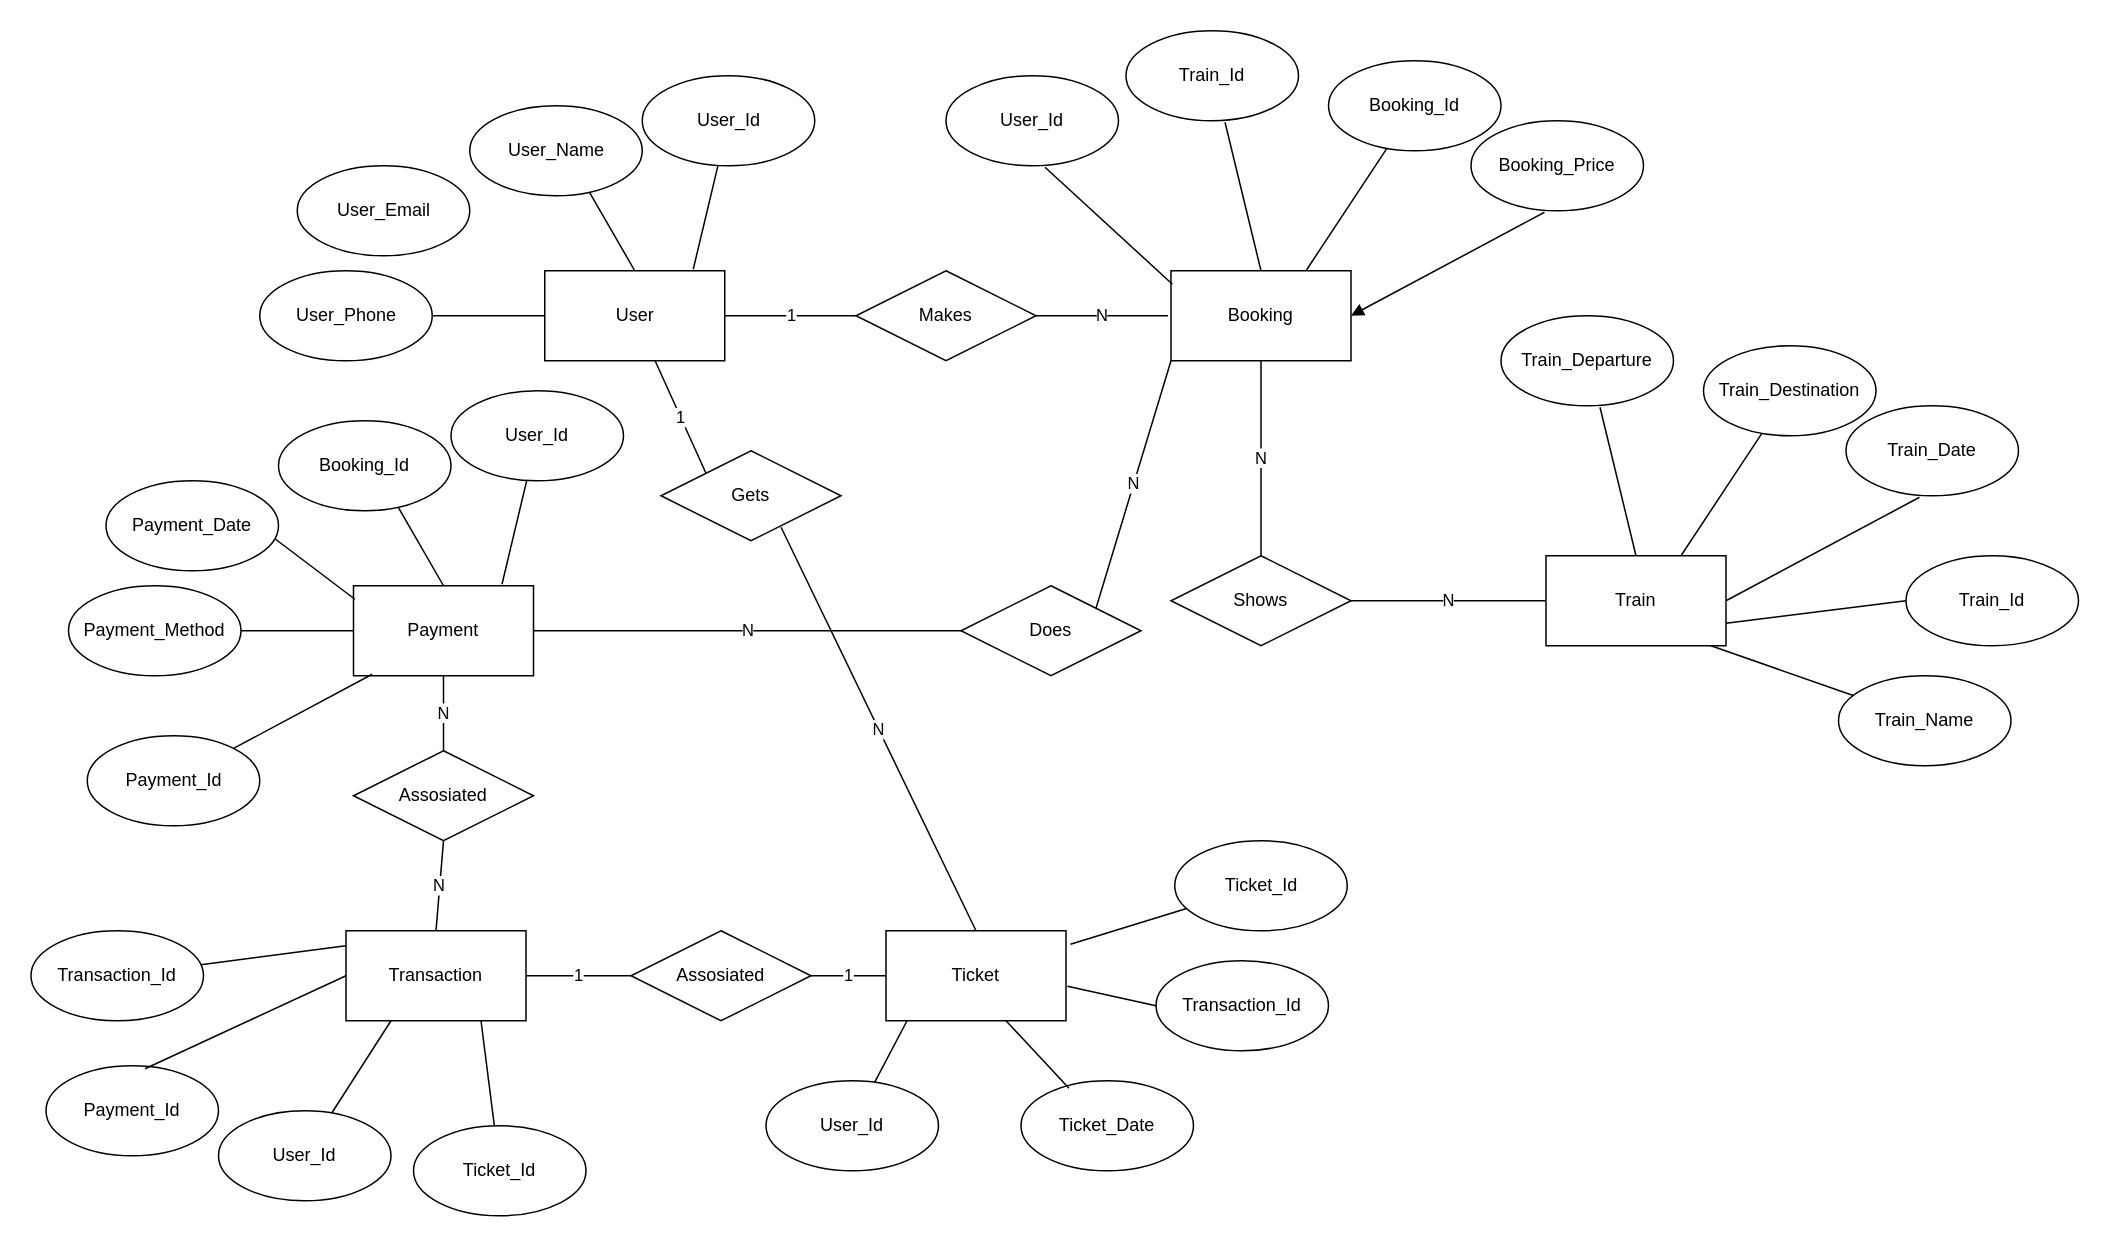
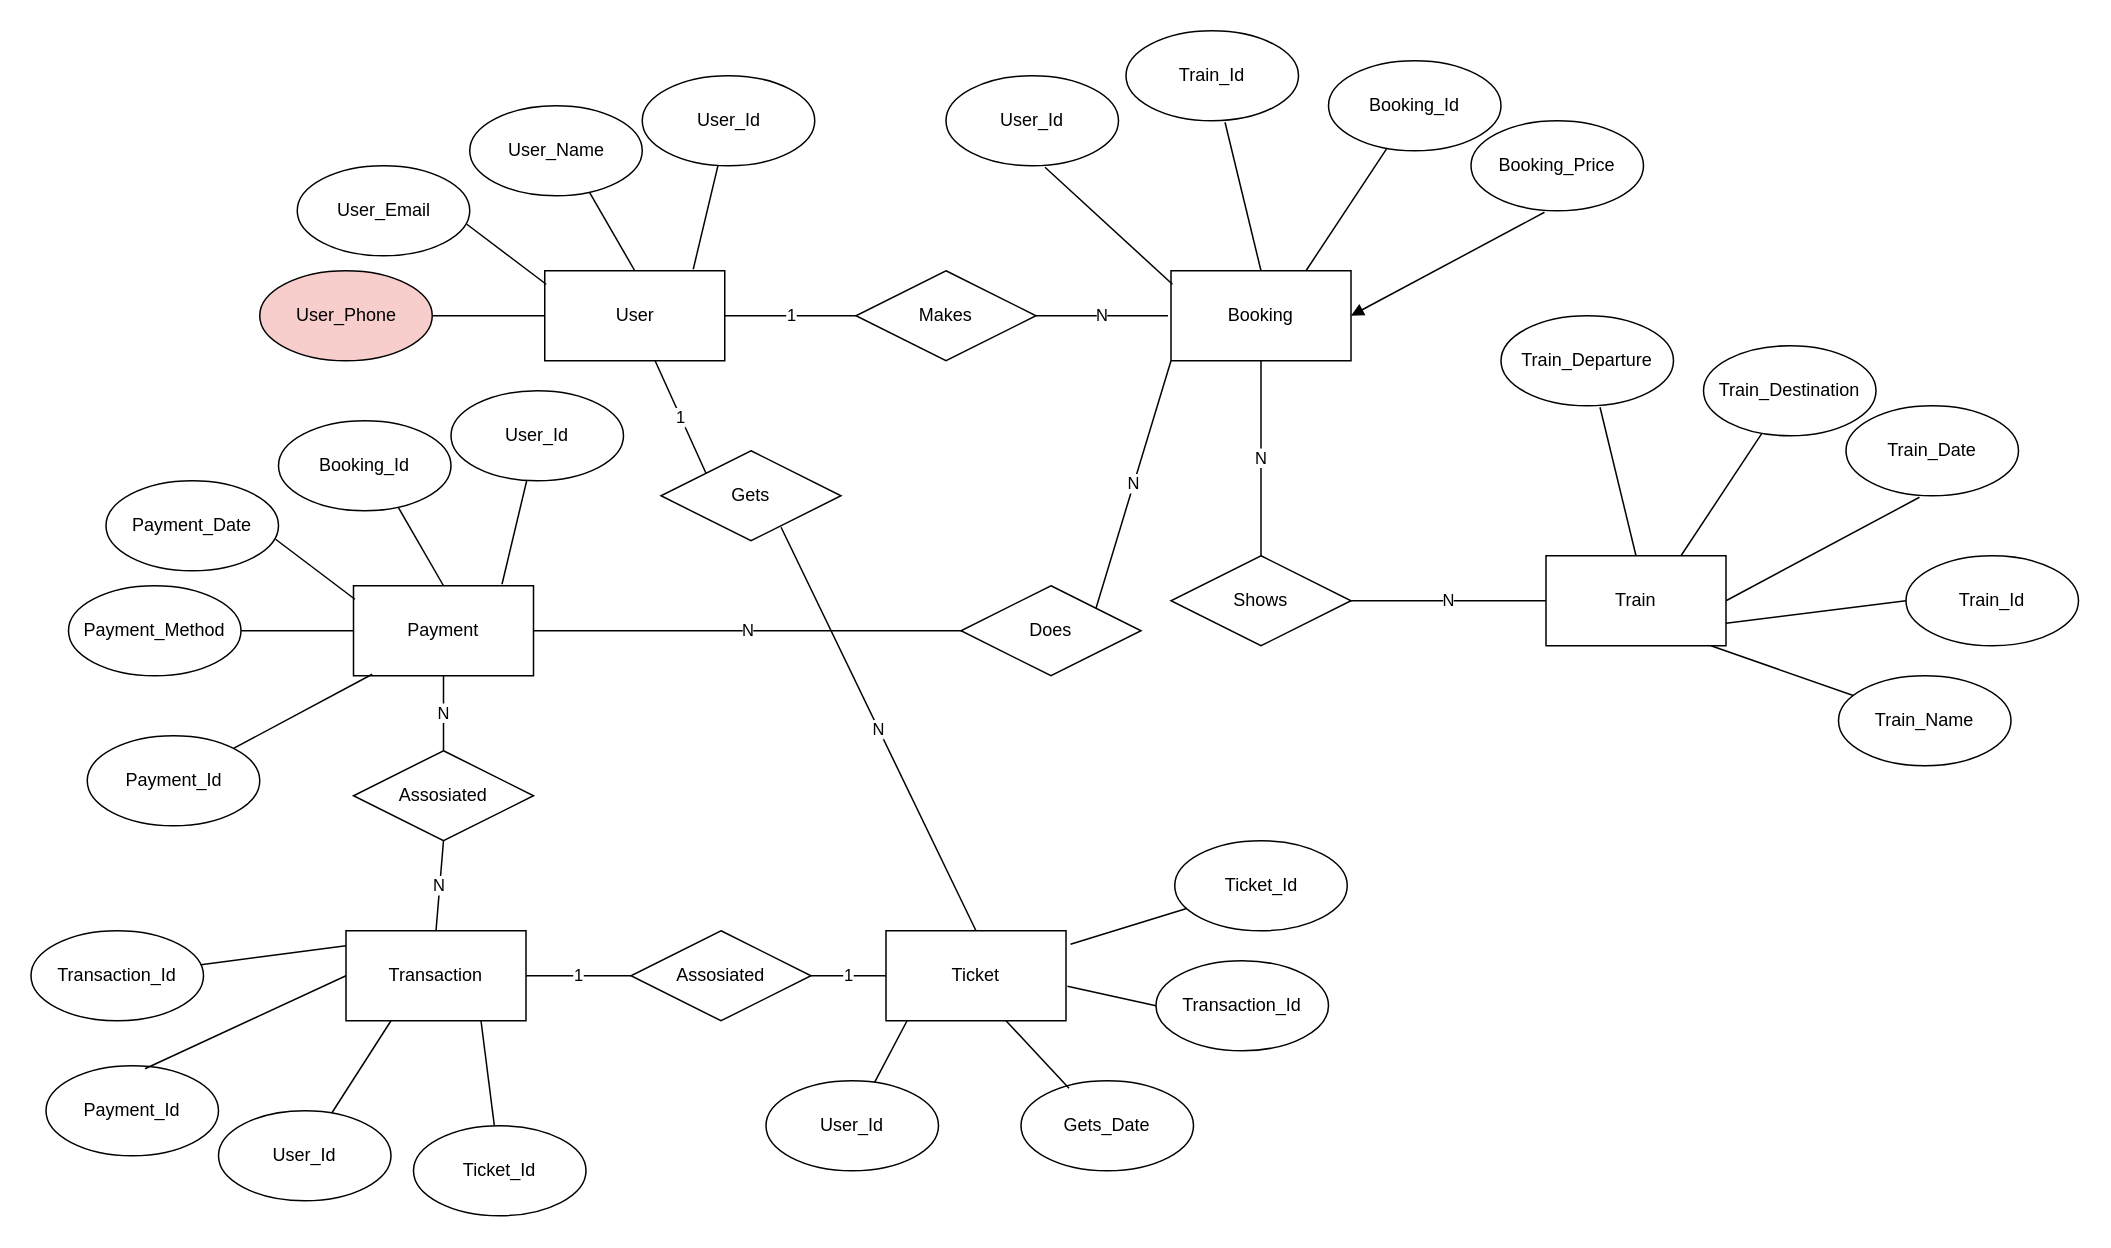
edge "User_Email" -- "User": added
node "User_Phone": fillcolor #ffffff -> #f8cecc
node "Ticket_Date": label "Ticket_Date" -> "Gets_Date"
